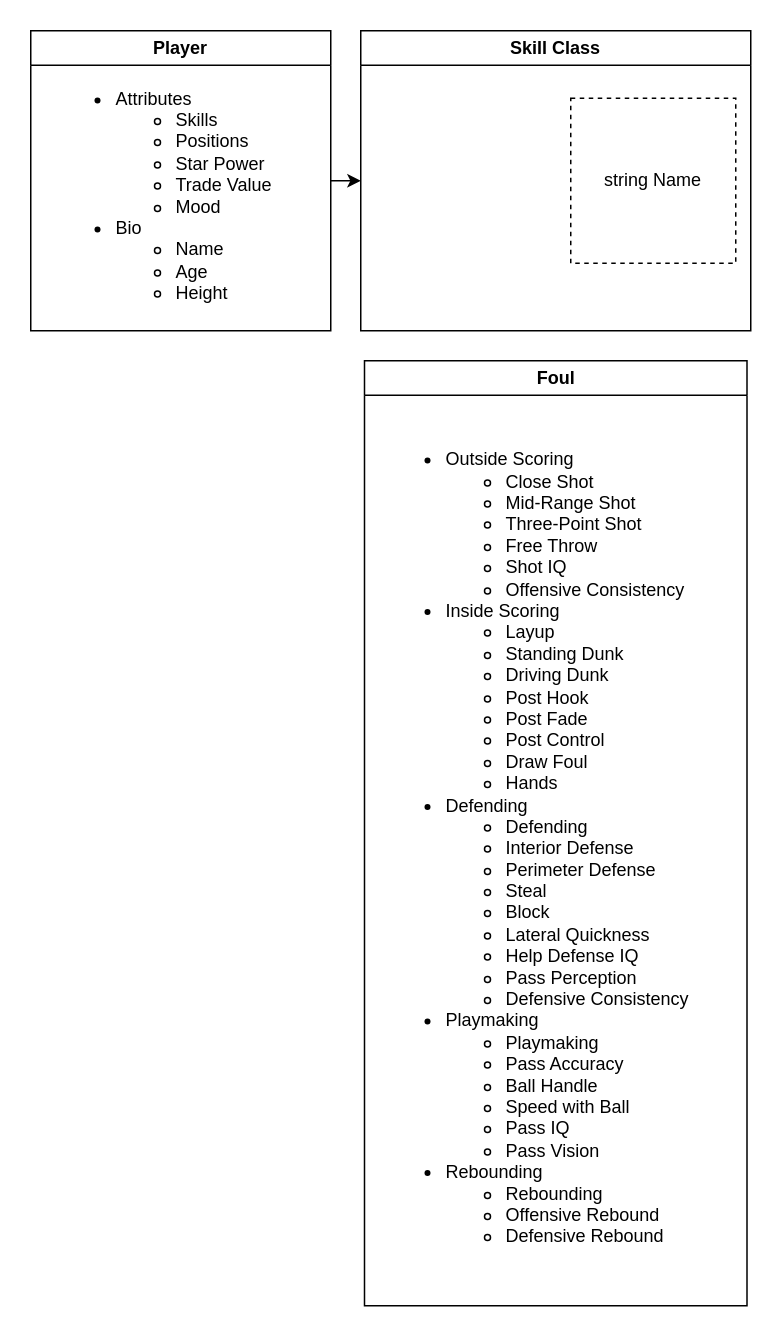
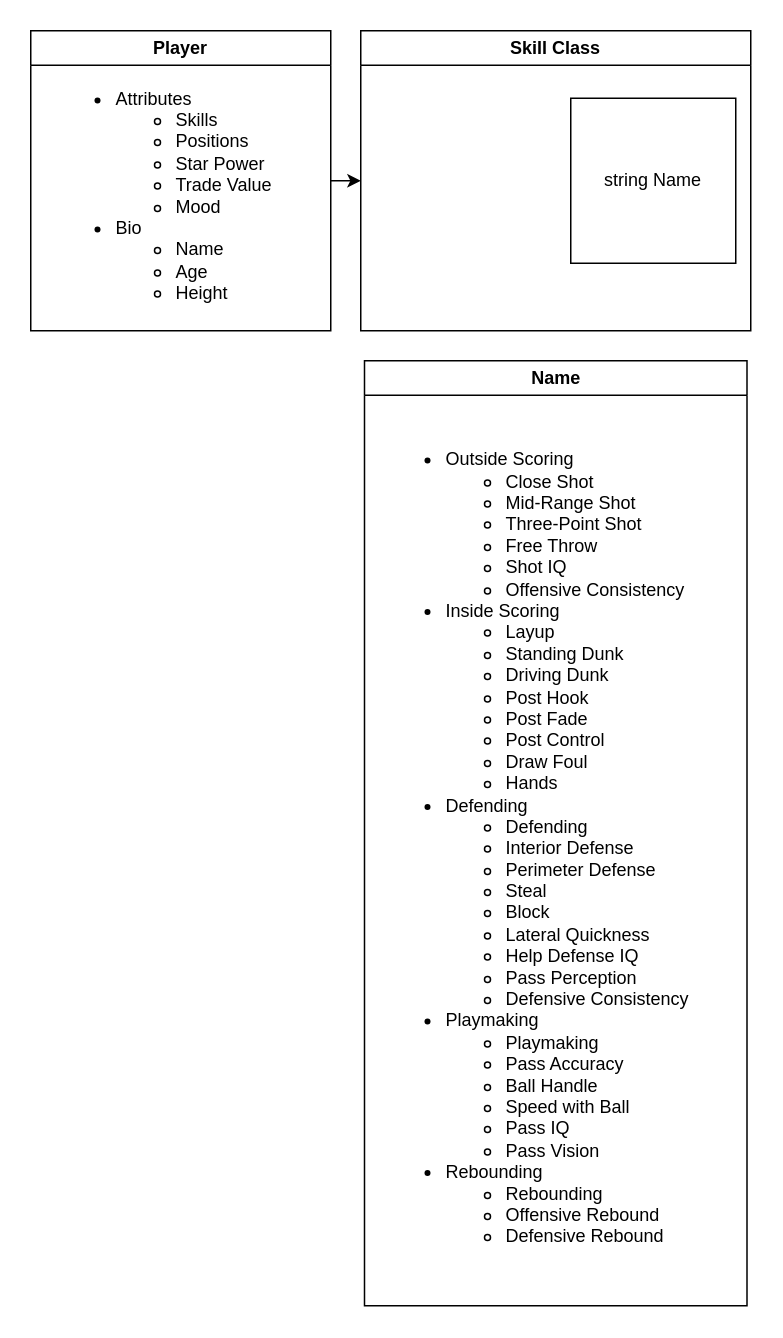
node "string Name": style dashed -> solid
node "Foul": label "Foul" -> "Name"
